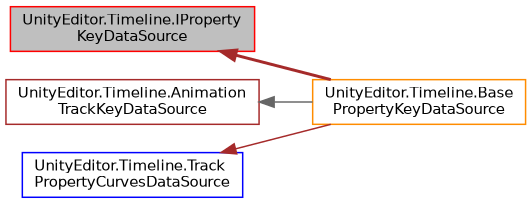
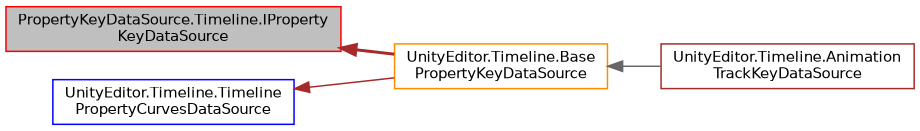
node "UnityEditor.Timeline.IProperty KeyDataSource": label "UnityEditor.Timeline.IProperty KeyDataSource" -> "PropertyKeyDataSource.Timeline.IProperty KeyDataSource"
edge "UnityEditor.Timeline.Base PropertyKeyDataSource" -> "UnityEditor.Timeline.Animation TrackKeyDataSource": reversed
node "UnityEditor.Timeline.Track PropertyCurvesDataSource": label "UnityEditor.Timeline.Track PropertyCurvesDataSource" -> "UnityEditor.Timeline.Timeline PropertyCurvesDataSource"
